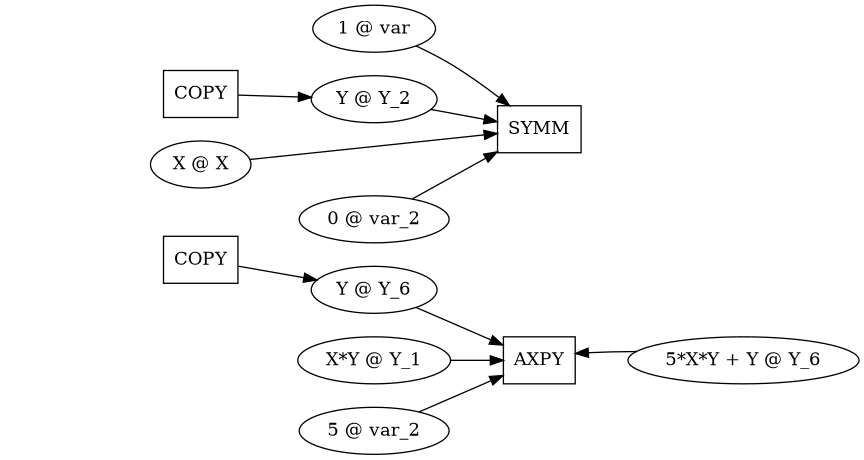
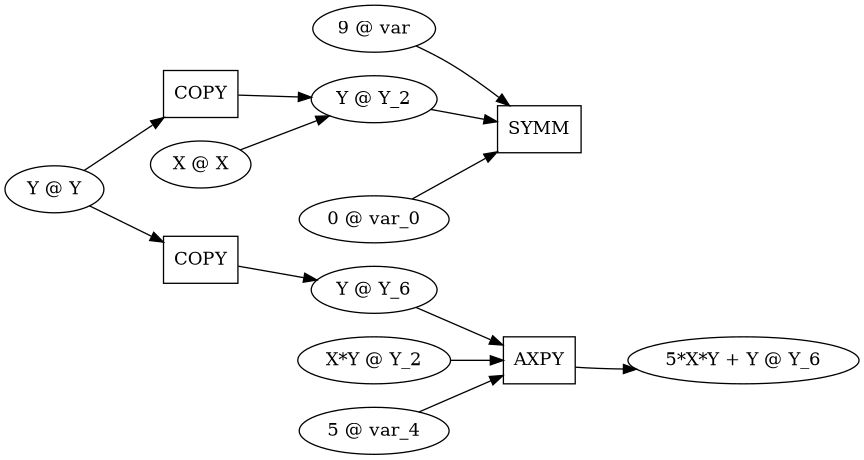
node "1 @ var": label "1 @ var" -> "9 @ var"
edge "X @ X" -> "SYMM": now "X @ X" -> "Y @ Y_2"
node "Y @ Y": added
node "0 @ var_2": label "0 @ var_2" -> "0 @ var_0"
edge "5*X*Y + Y @ Y_6" -> "AXPY": reversed
node "X*Y @ Y_1": label "X*Y @ Y_1" -> "X*Y @ Y_2"
node "5 @ var_2": label "5 @ var_2" -> "5 @ var_4"
